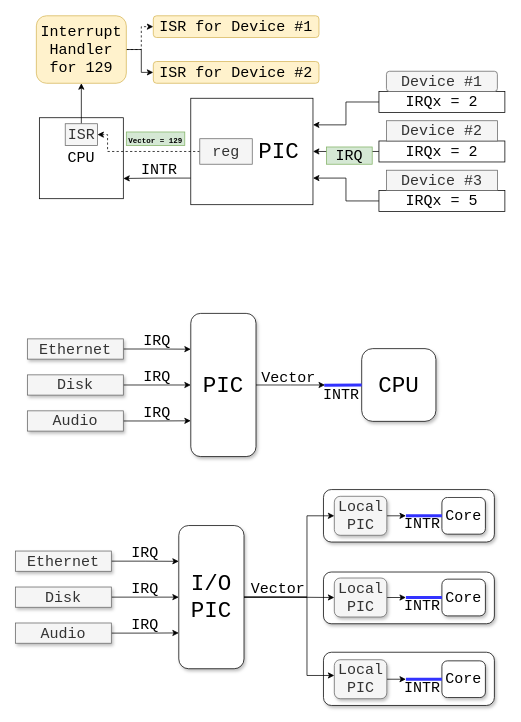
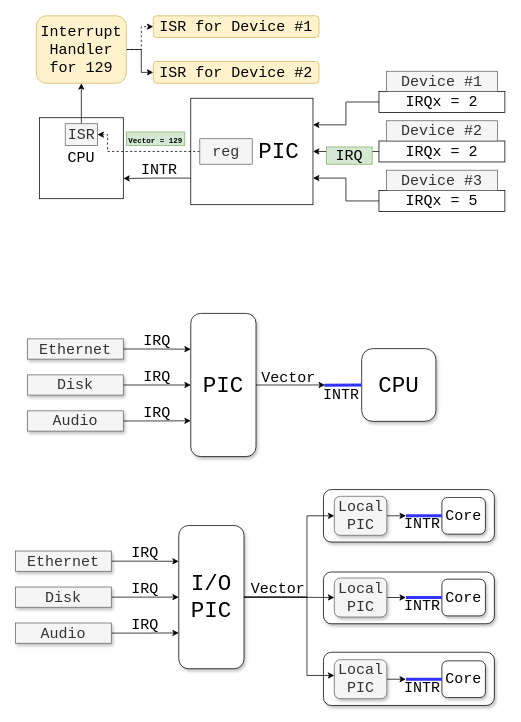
node "Device #1": shape rounded rectangle -> rectangle
